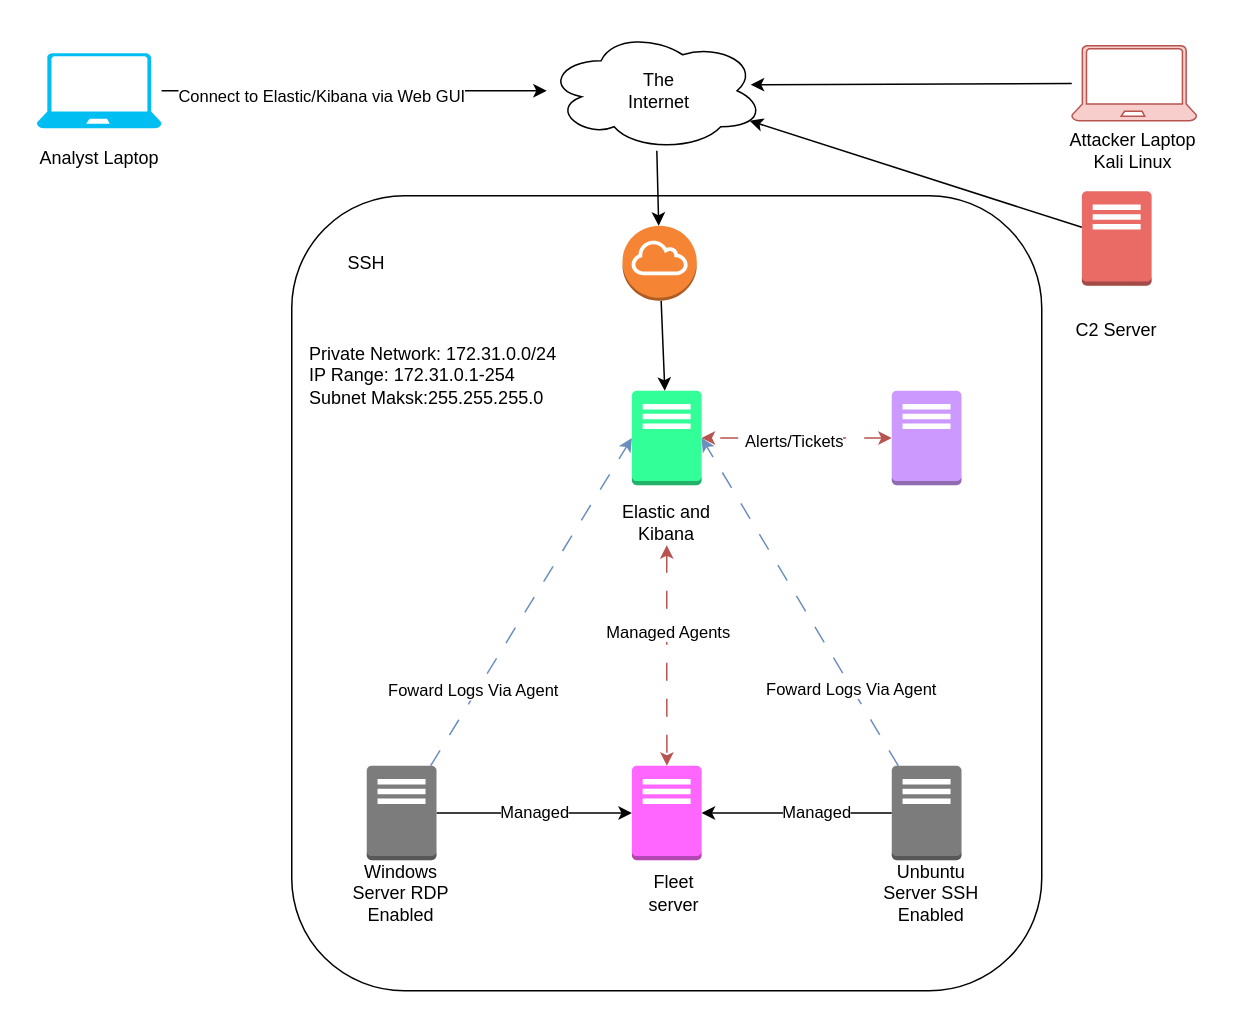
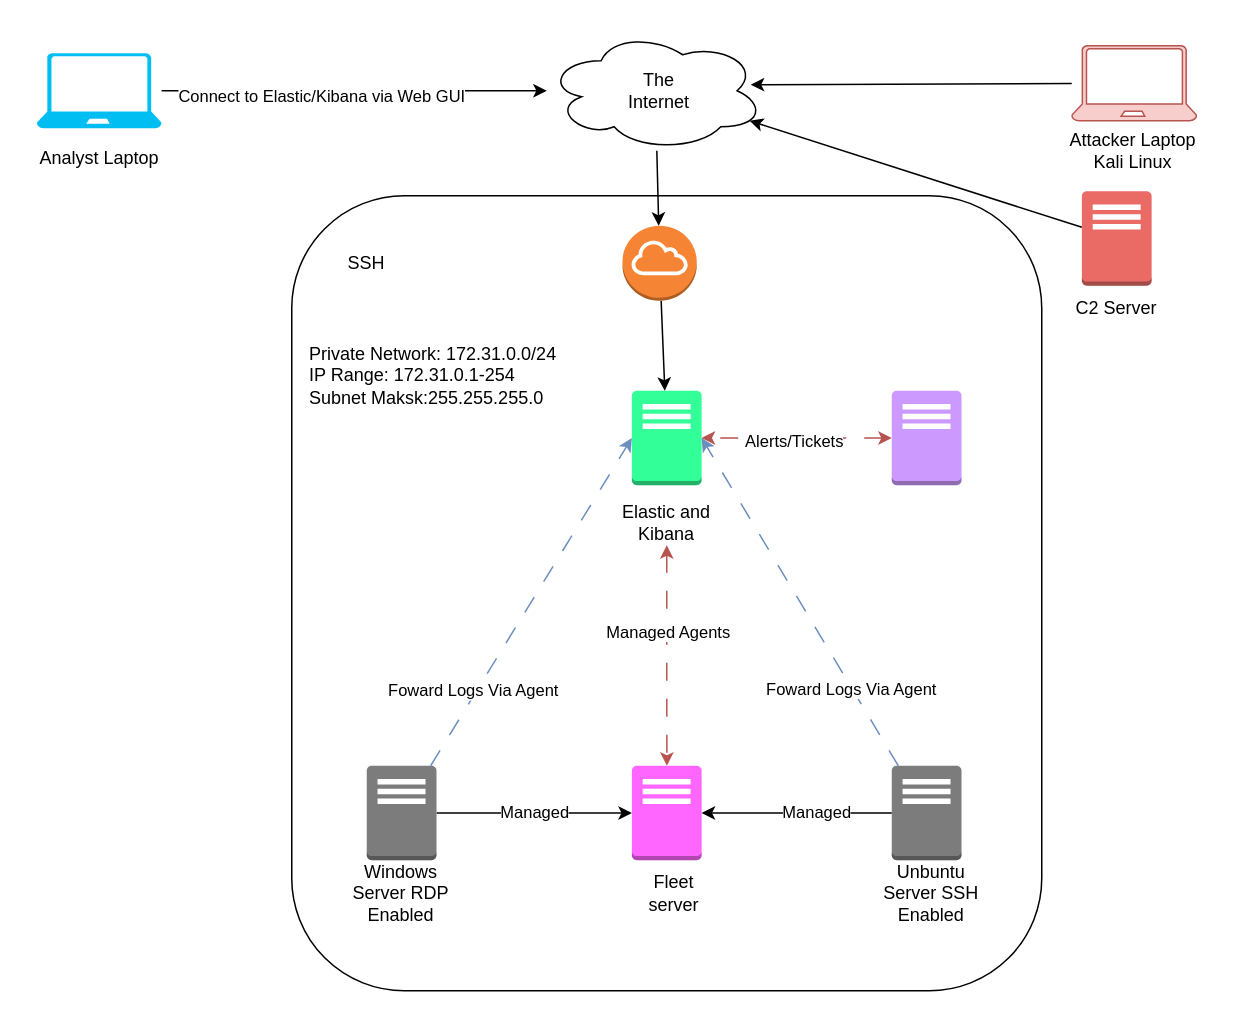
node "C2 Server": moved (1117, 331) -> (1117, 308)
